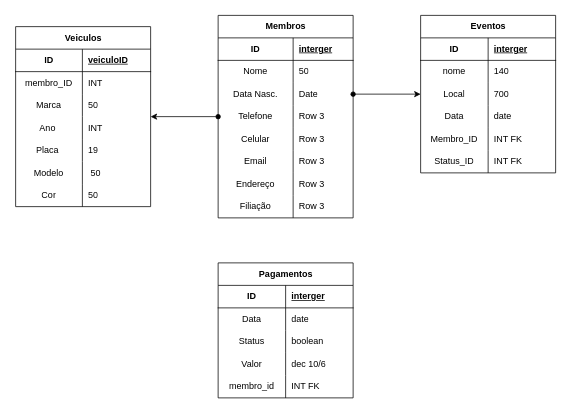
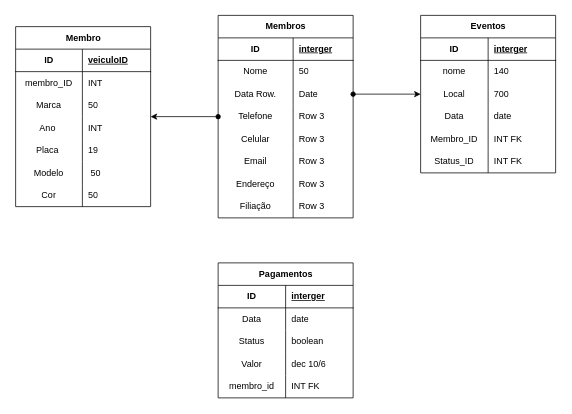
node "Veiculos": label "Veiculos" -> "Membro"
node "Data Nasc.": label "Data Nasc." -> "Data Row."
